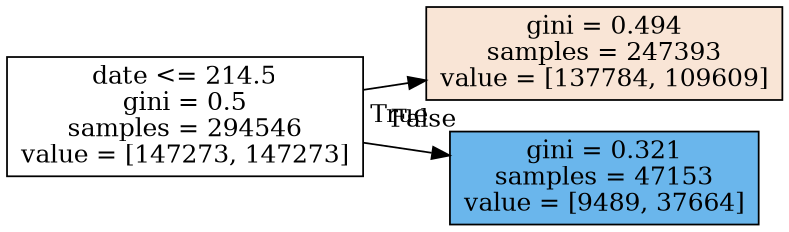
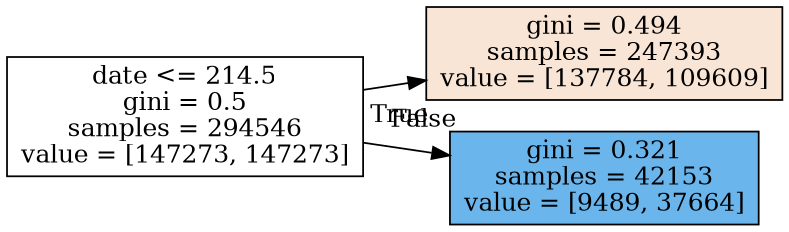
node "gini = 0.321 samples = 47153 value = [9489, 37664]": label "gini = 0.321 samples = 47153 value = [9489, 37664]" -> "gini = 0.321 samples = 42153 value = [9489, 37664]"
